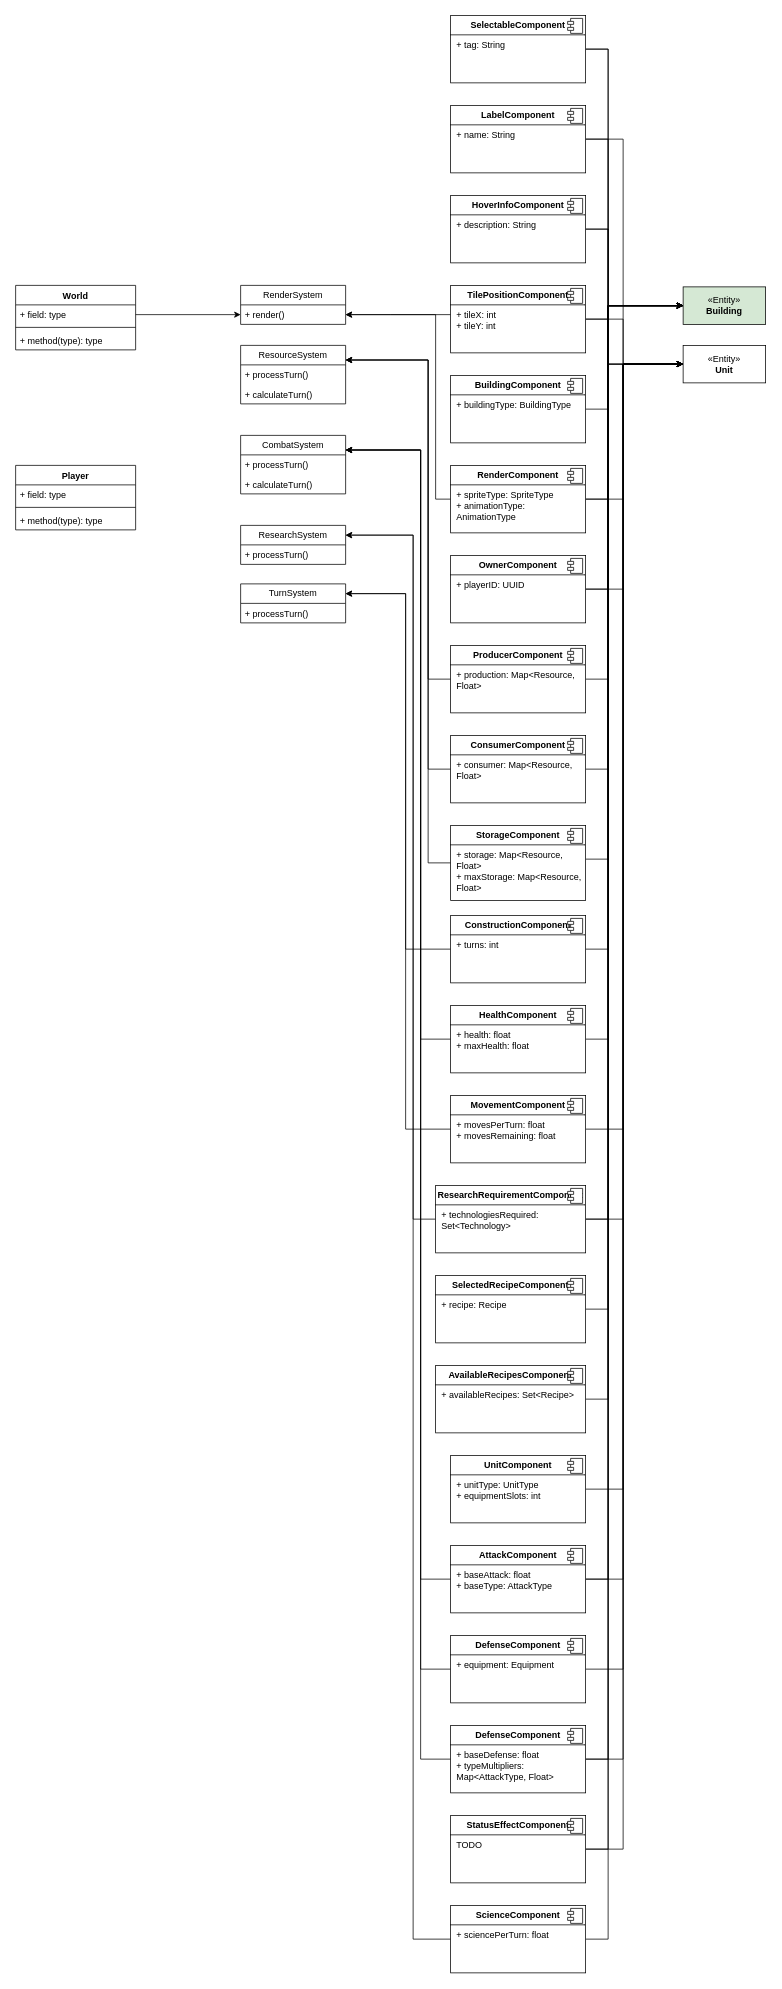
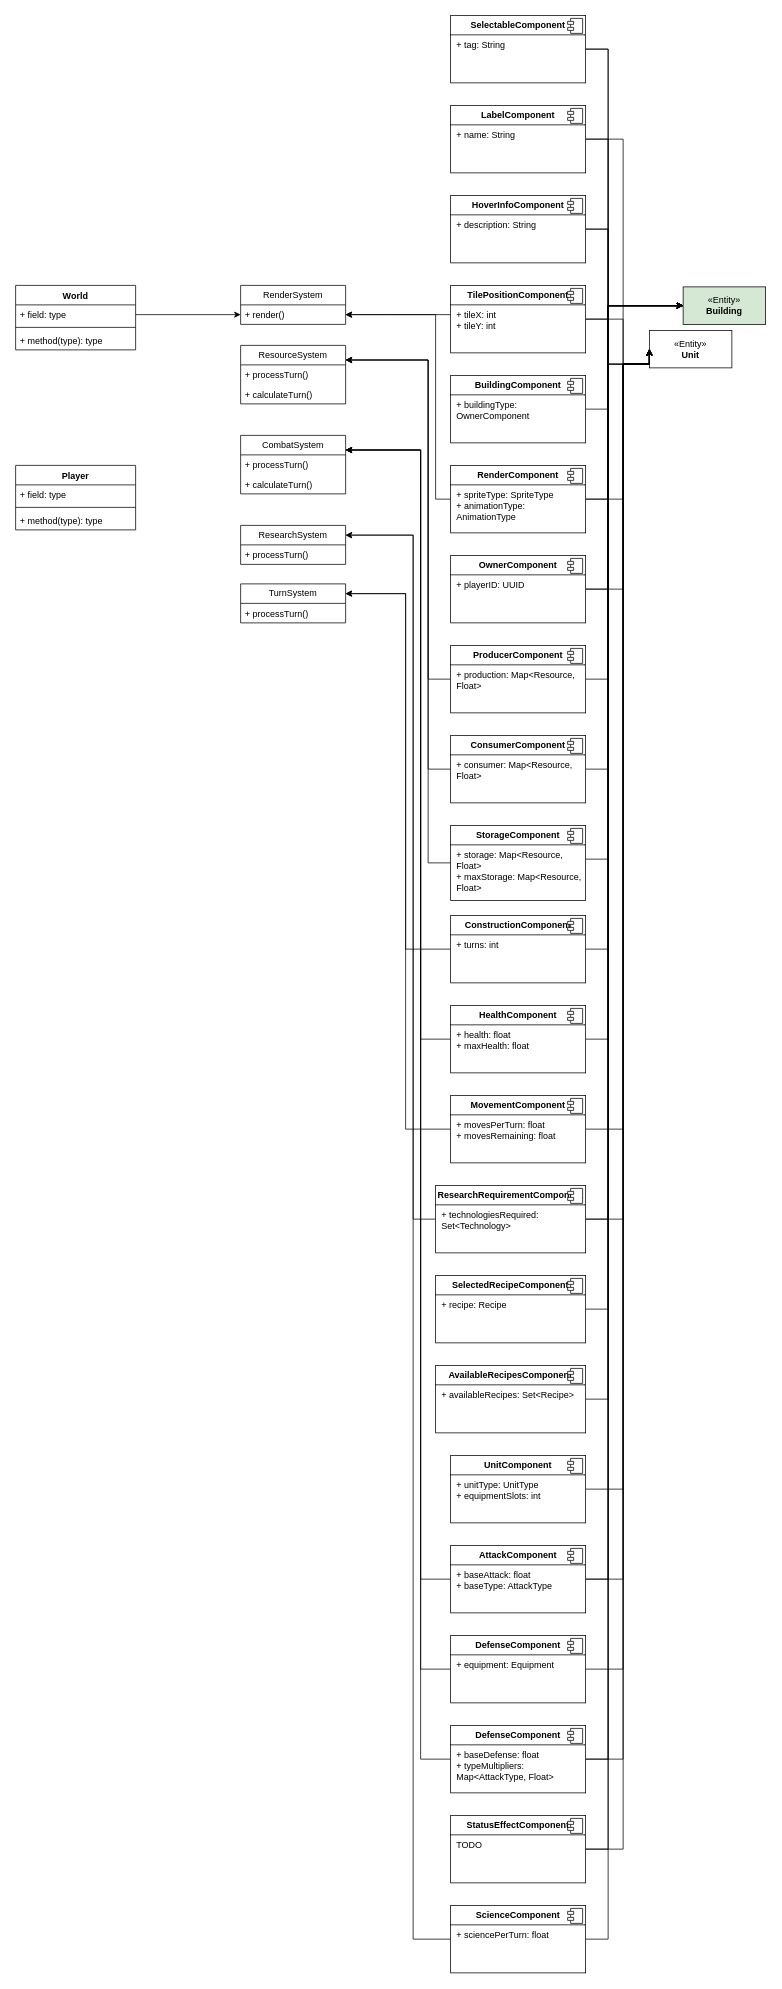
node "«Entity» Unit": moved (724, 364) -> (690, 349)
node "BuildingComponent + buildingType: BuildingType": label "BuildingComponent + buildingType: BuildingType" -> "BuildingComponent + buildingType: OwnerComponent"
